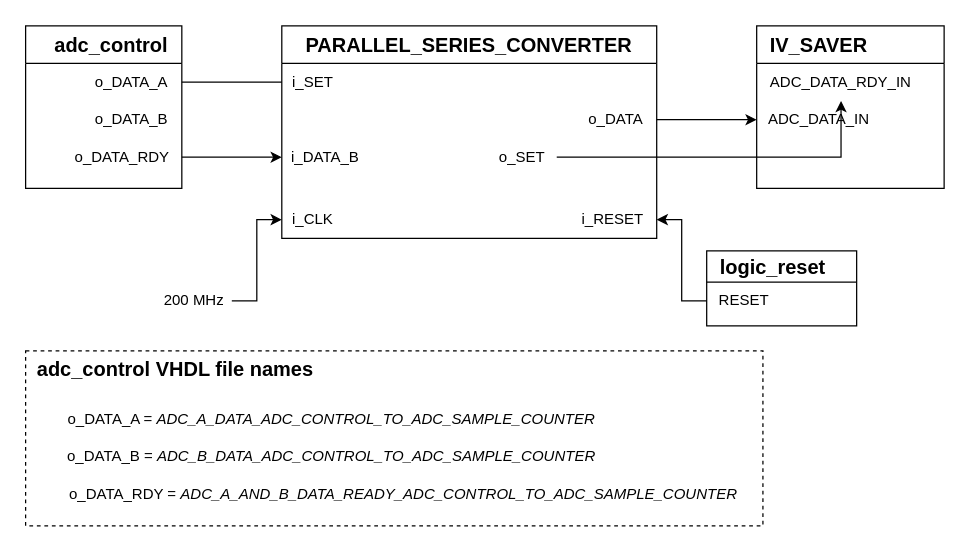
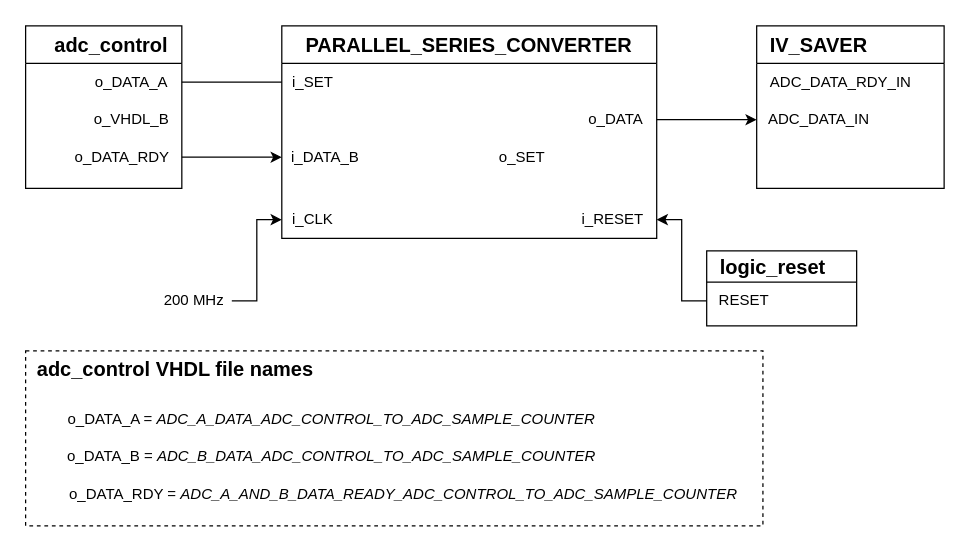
node "o_DATA_B": label "o_DATA_B" -> "o_VHDL_B"
edge "o_SET" -> "ADC_DATA_RDY_IN": removed
